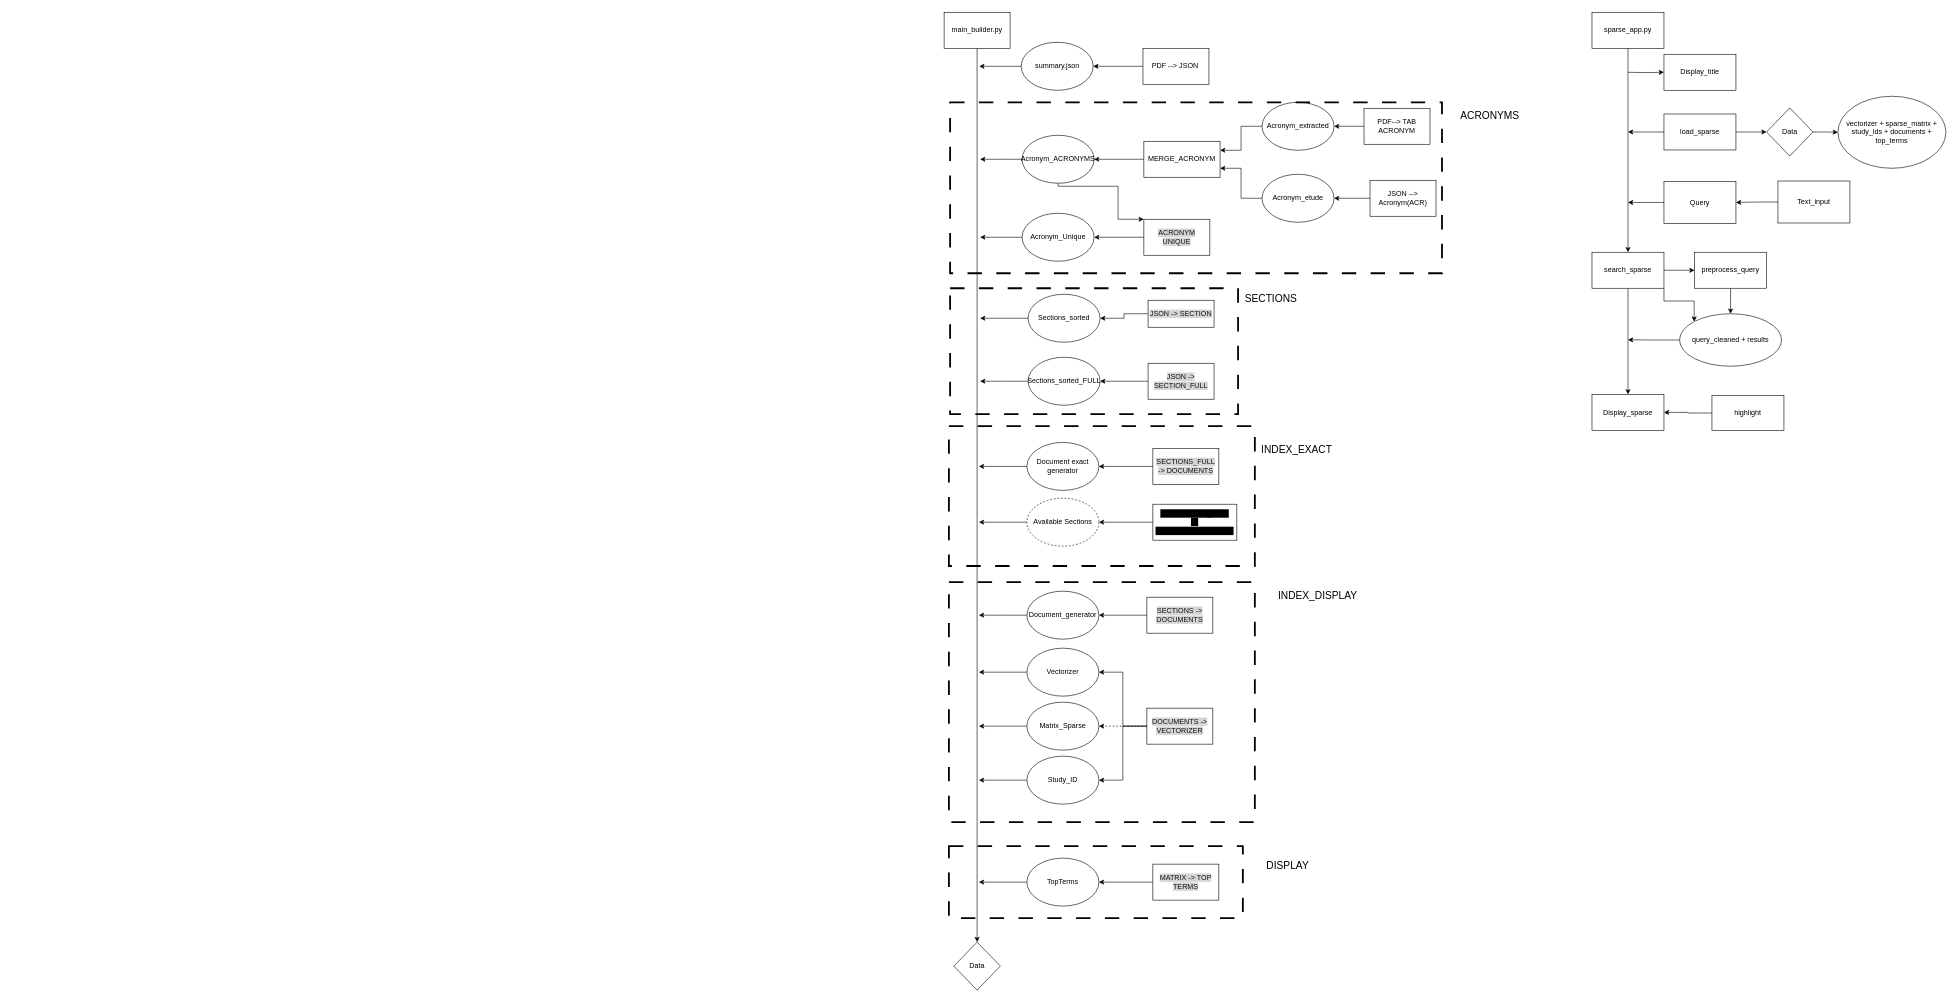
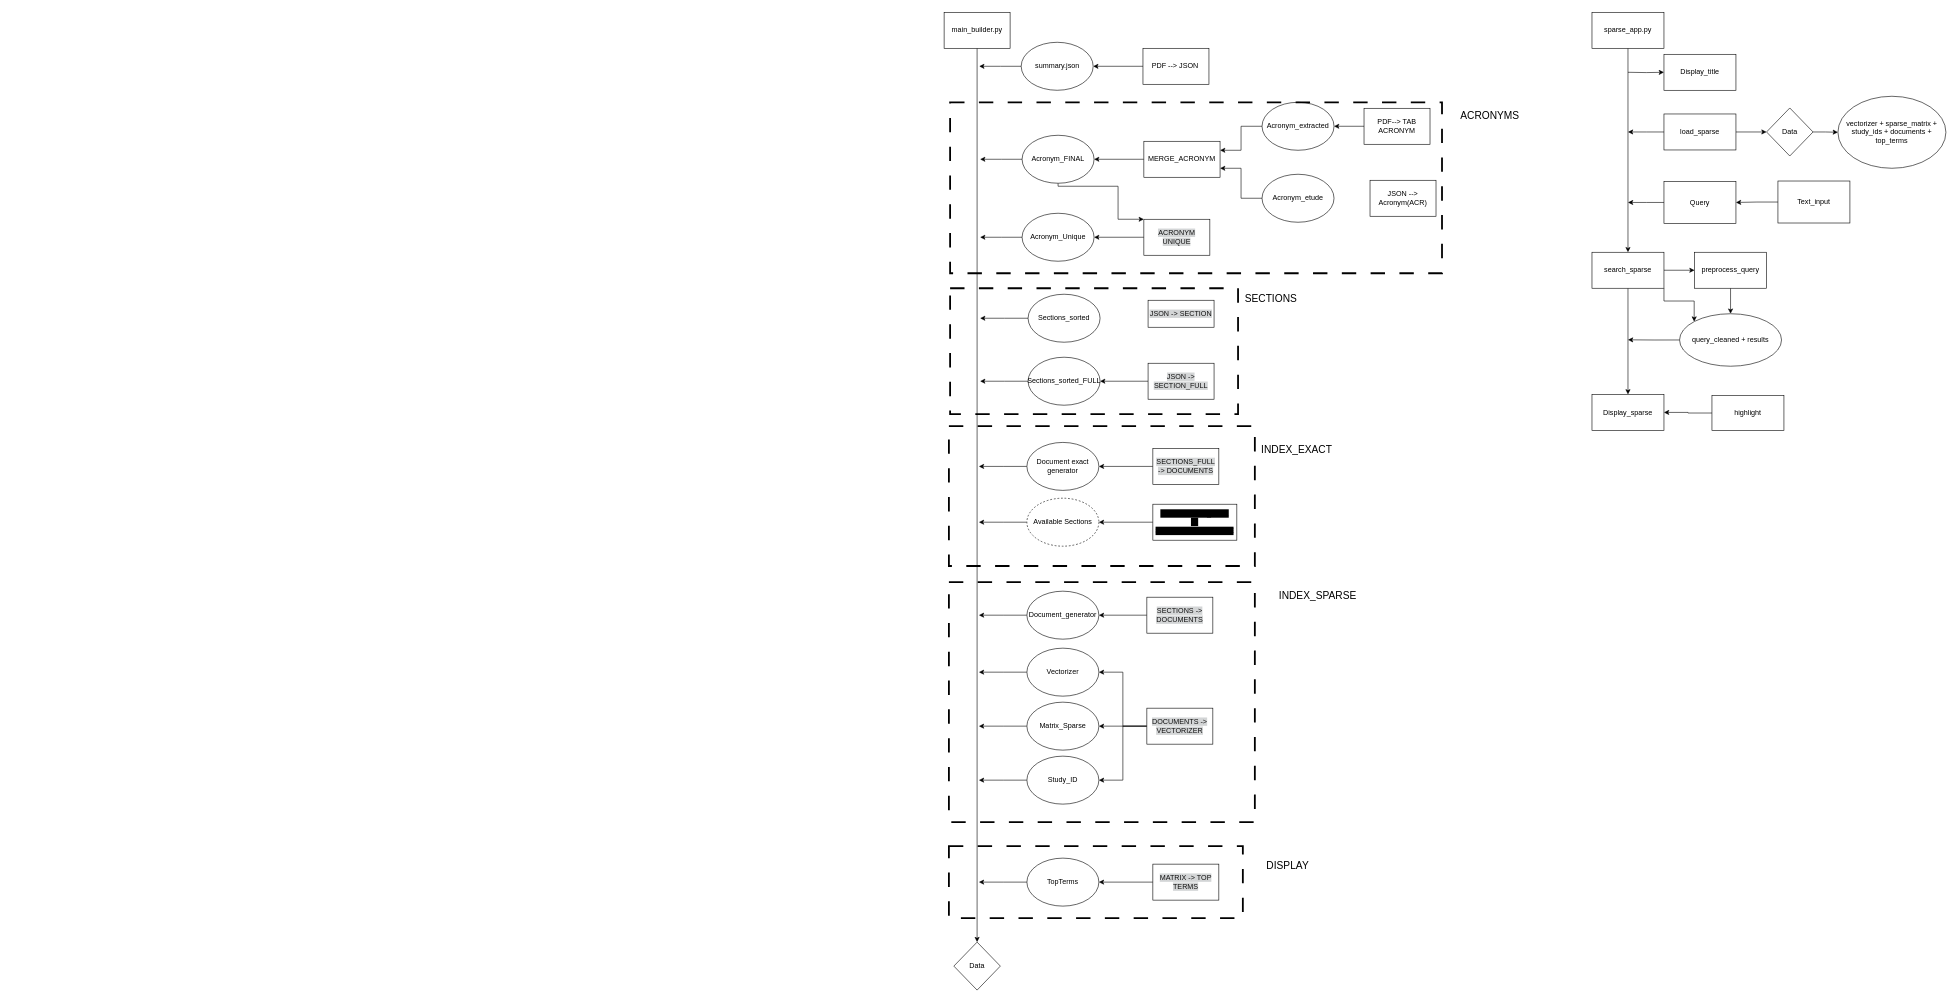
node "Acronym_ACRONYMS": label "Acronym_ACRONYMS" -> "Acronym_FINAL"
edge "JSON --> Acronym(ACR)" -> "Acronym_etude": removed
edge "JSON -> SECTION" -> "Sections_sorted": removed
node "INDEX_DISPLAY": label "INDEX_DISPLAY" -> "INDEX_SPARSE"
edge "DOCUMENTS -> VECTORIZER" -> "Matrix_Sparse": style dashed -> solid
